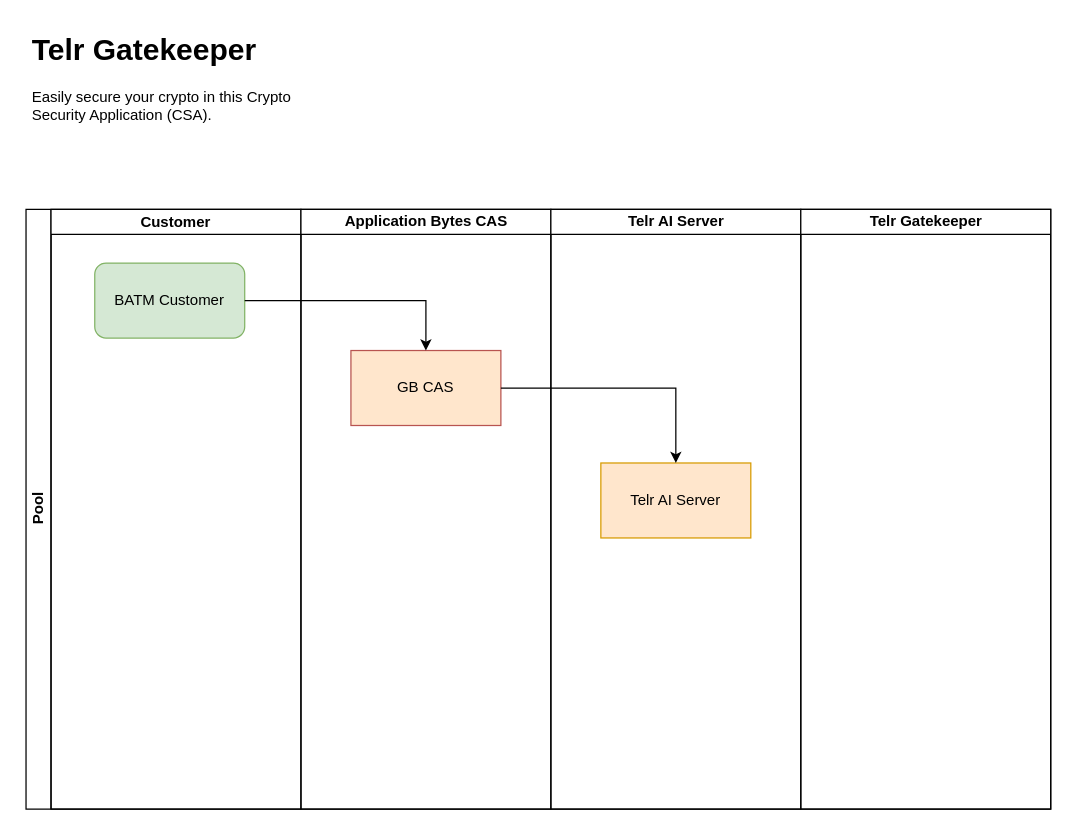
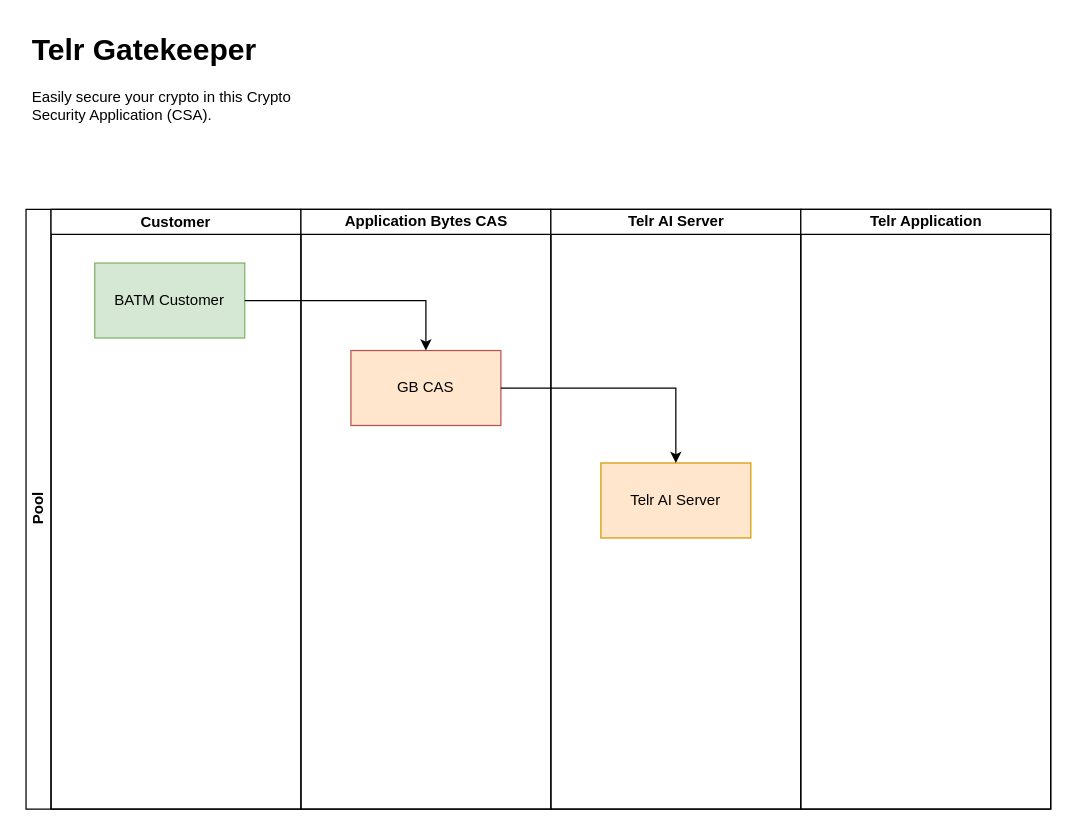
node "Telr Gatekeeper": label "Telr Gatekeeper" -> "Telr Application"
node "BATM Customer": shape rounded rectangle -> rectangle
